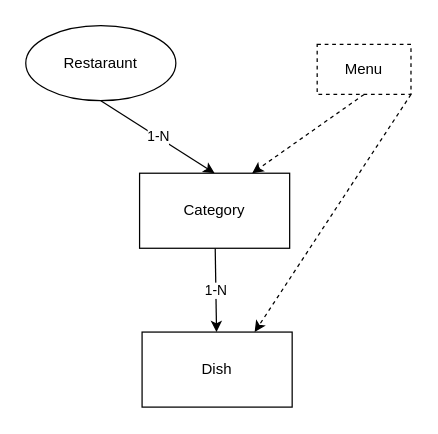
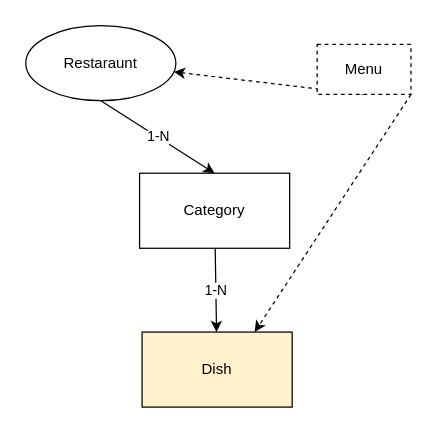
edge "Menu" -> "Category": now "Menu" -> "Restaraunt"
node "Dish": fillcolor #ffffff -> #fff2cc
